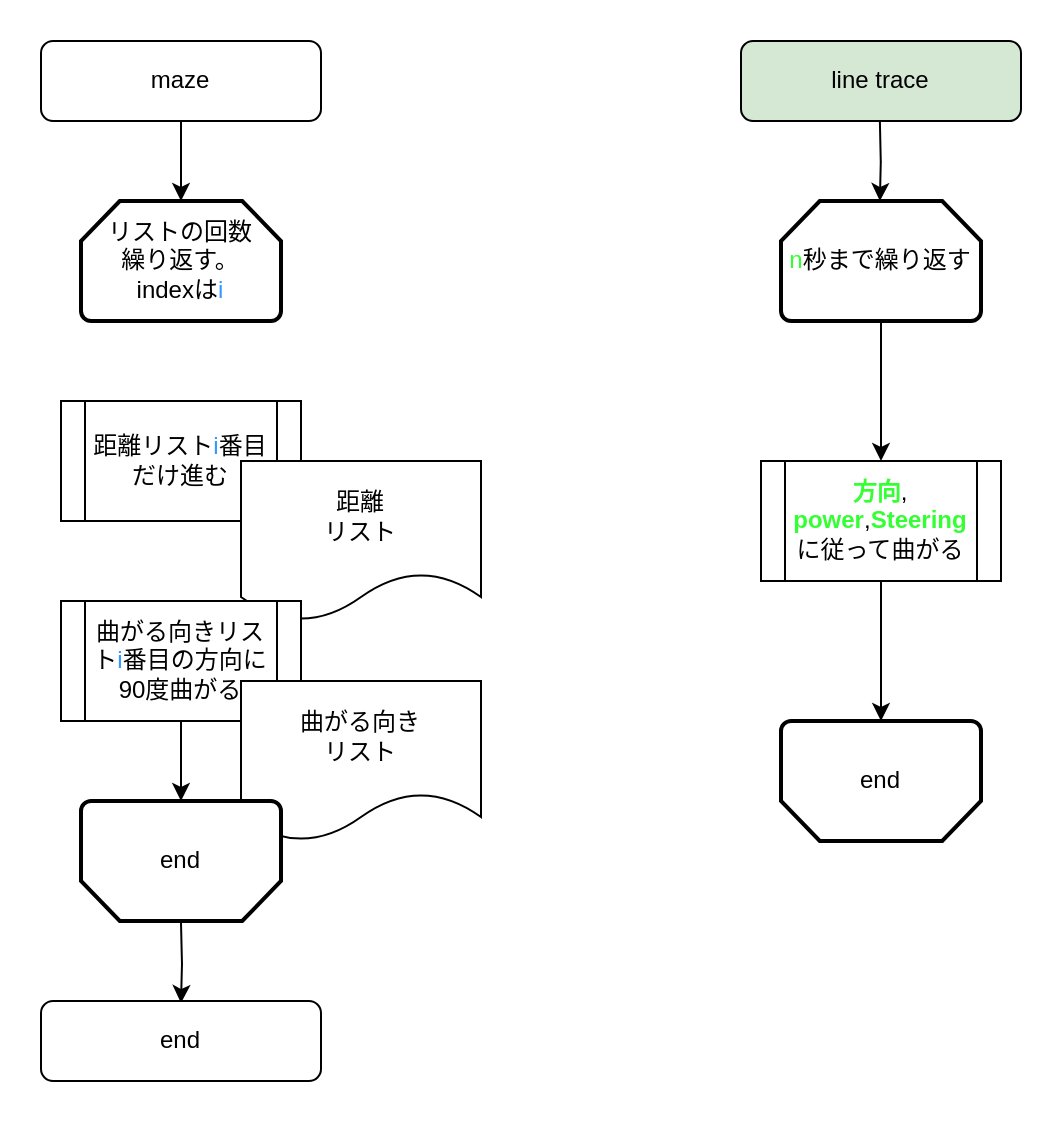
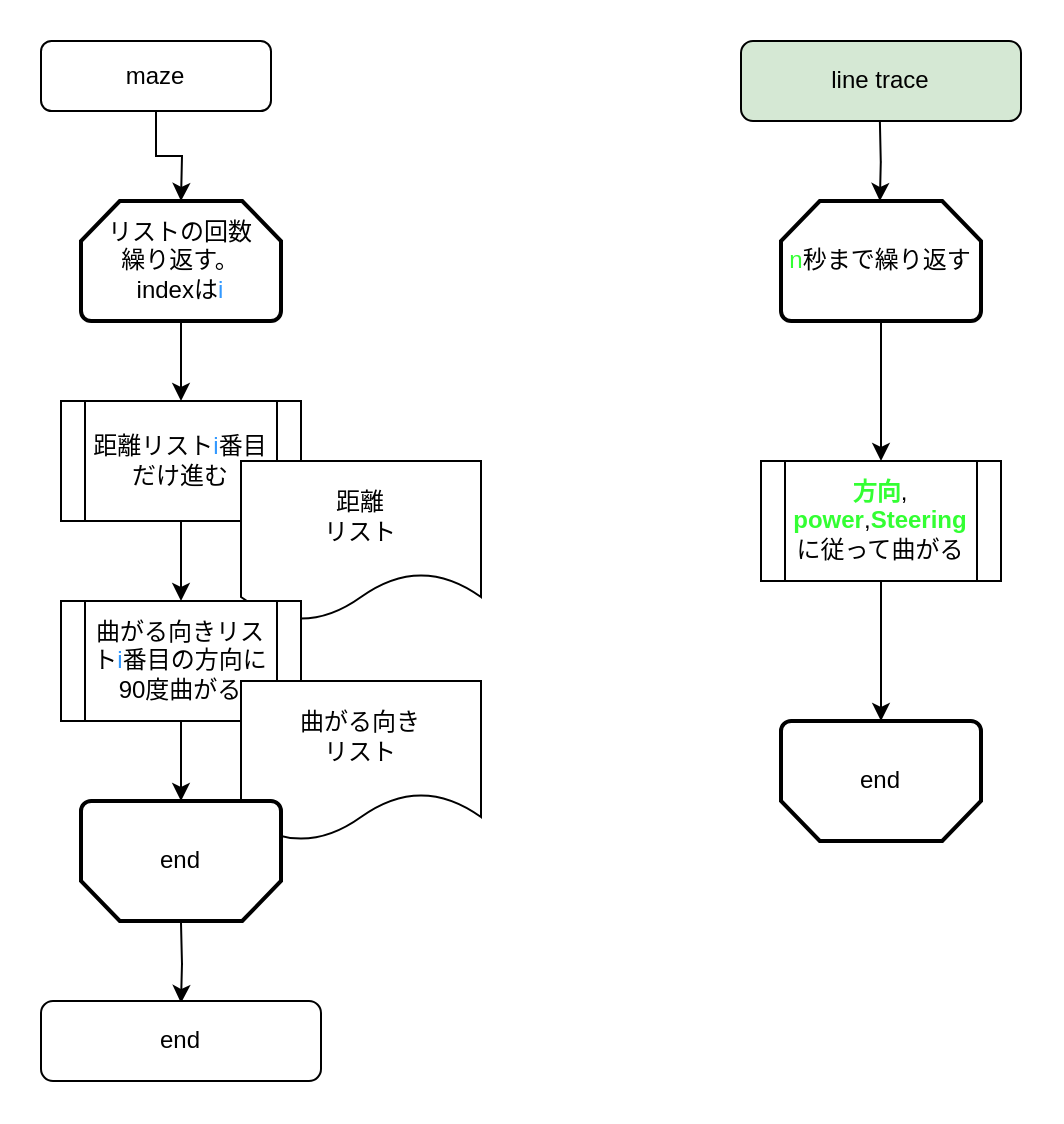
node "maze": size 280x80 -> 230x70
edge "リストの回数 繰り返す。 indexはi" -> "距離リストi番目だけ進む": added
edge "距離リストi番目だけ進む" -> "曲がる向きリストi番目の方向に90度曲がる": added
